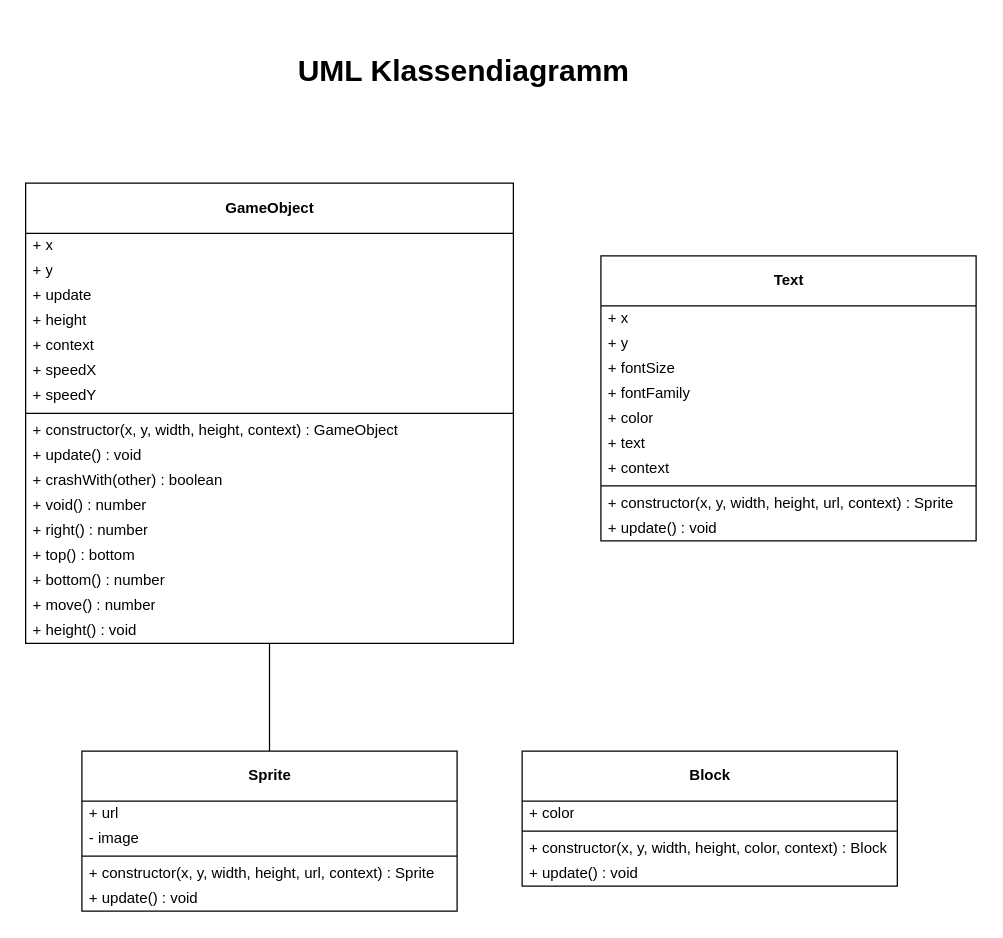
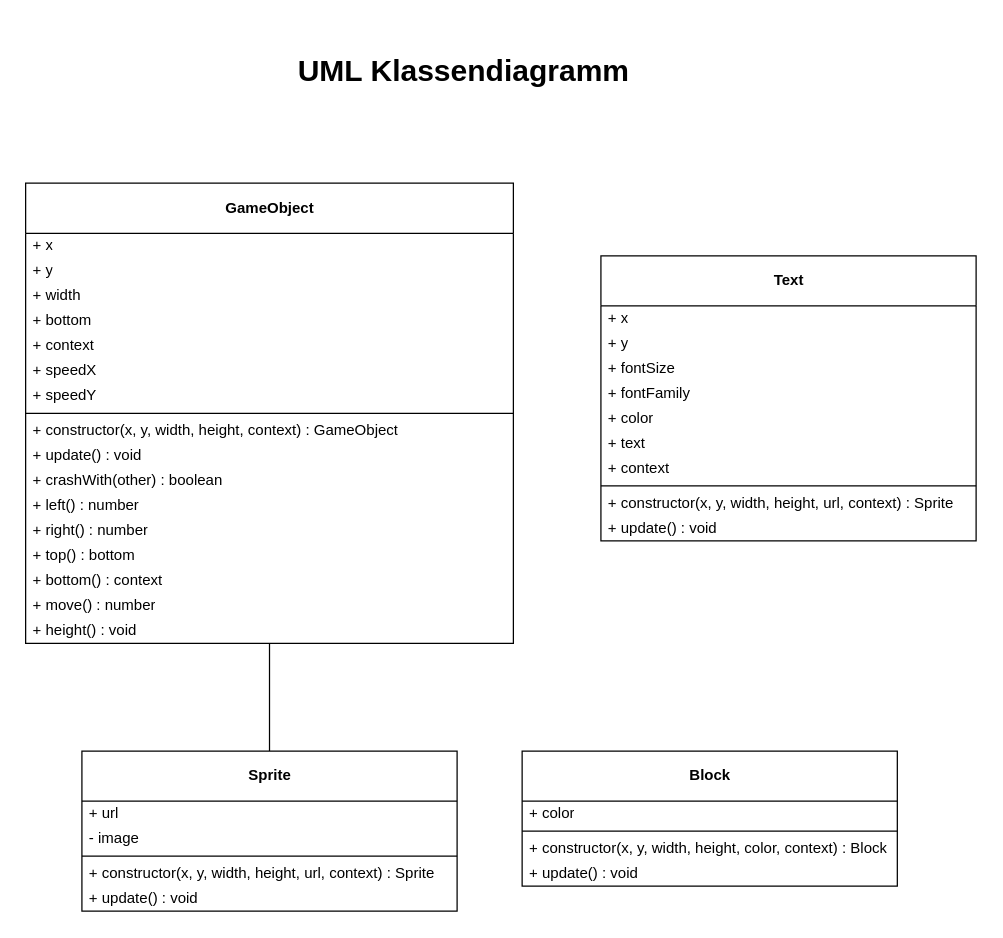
node "+ update": label "+ update" -> "+ width"
node "+ height": label "+ height" -> "+ bottom"
node "+ void() : number": label "+ void() : number" -> "+ left() : number"
node "+ bottom() : number": label "+ bottom() : number" -> "+ bottom() : context"
